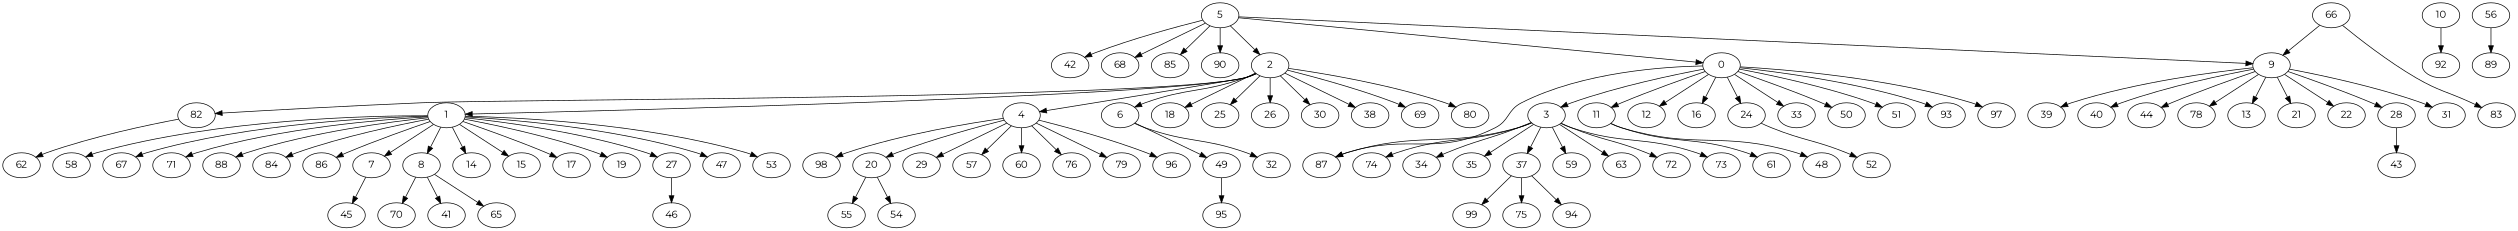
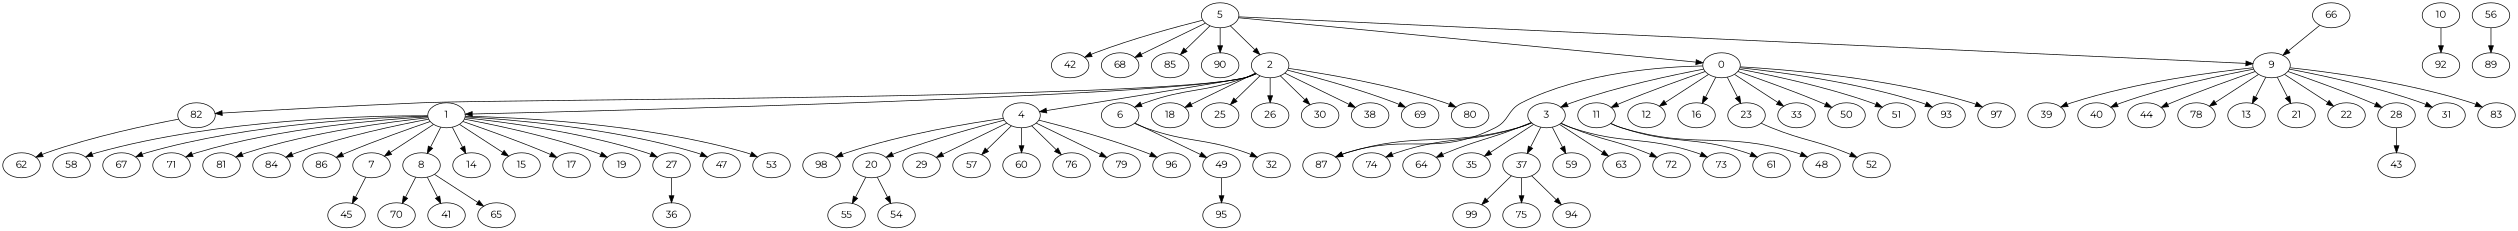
edge "66" -> "83": now "9" -> "83"
node "24": label "24" -> "23"
node "88": label "88" -> "81"
node "34": label "34" -> "64"
node "46": label "46" -> "36"
